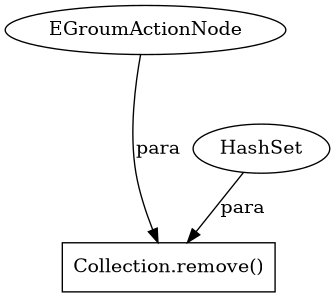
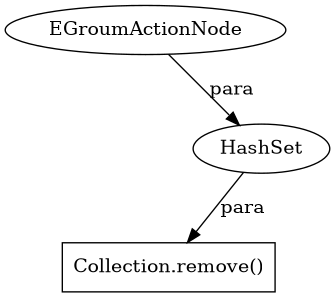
edge "EGroumActionNode" -> "Collection.remove()": now "EGroumActionNode" -> "HashSet"
